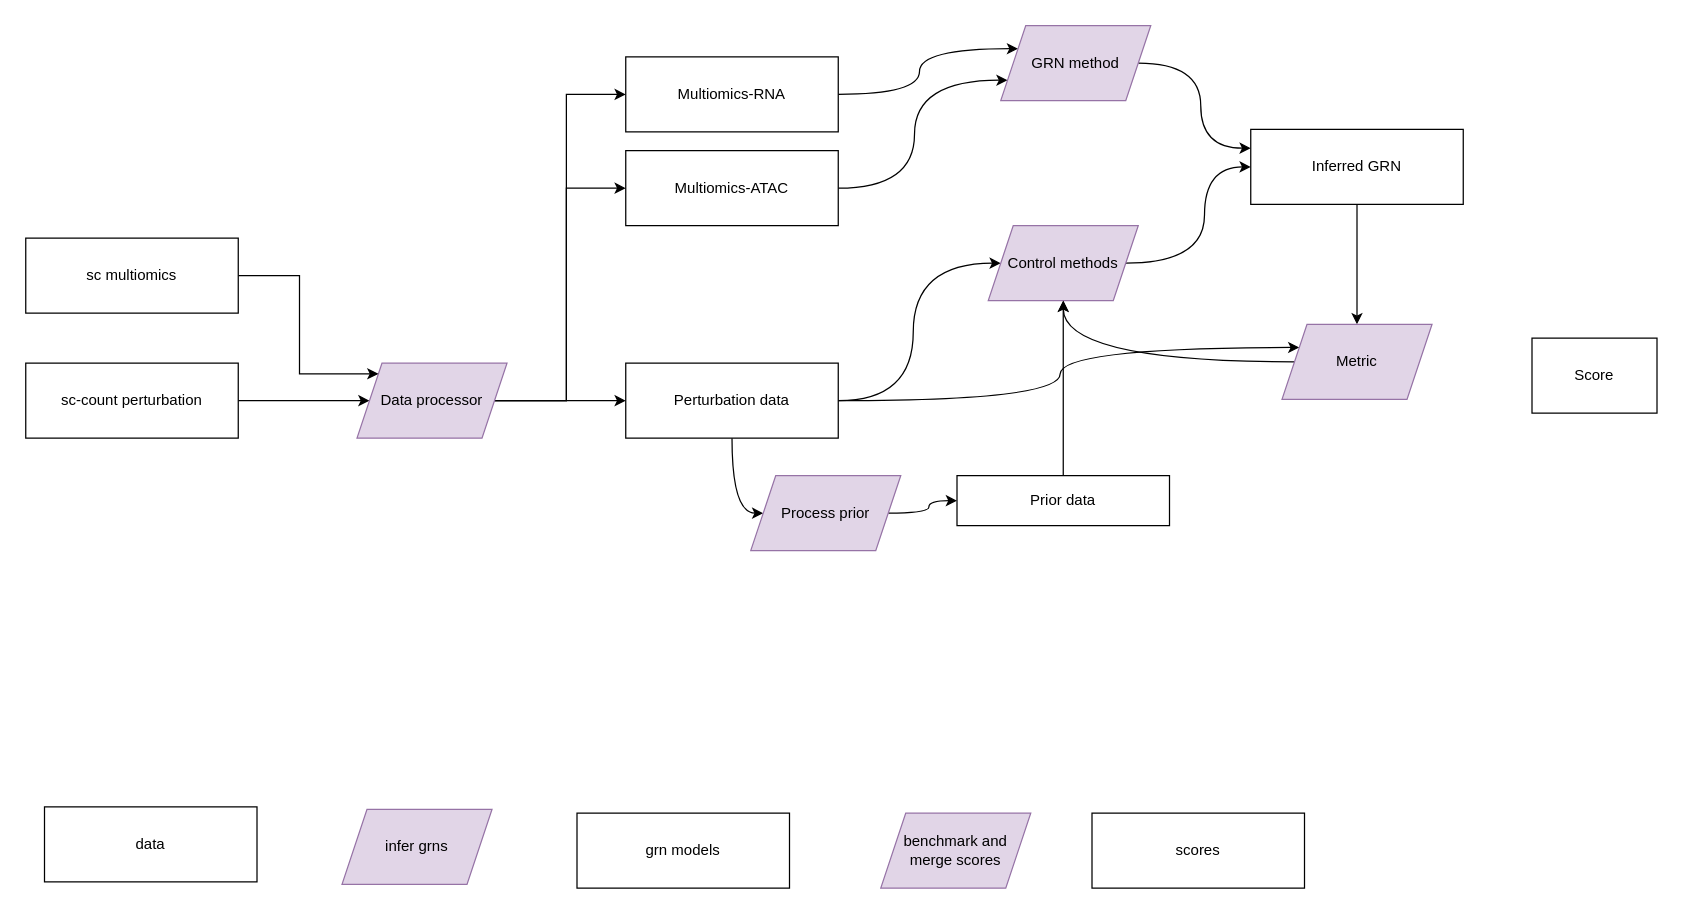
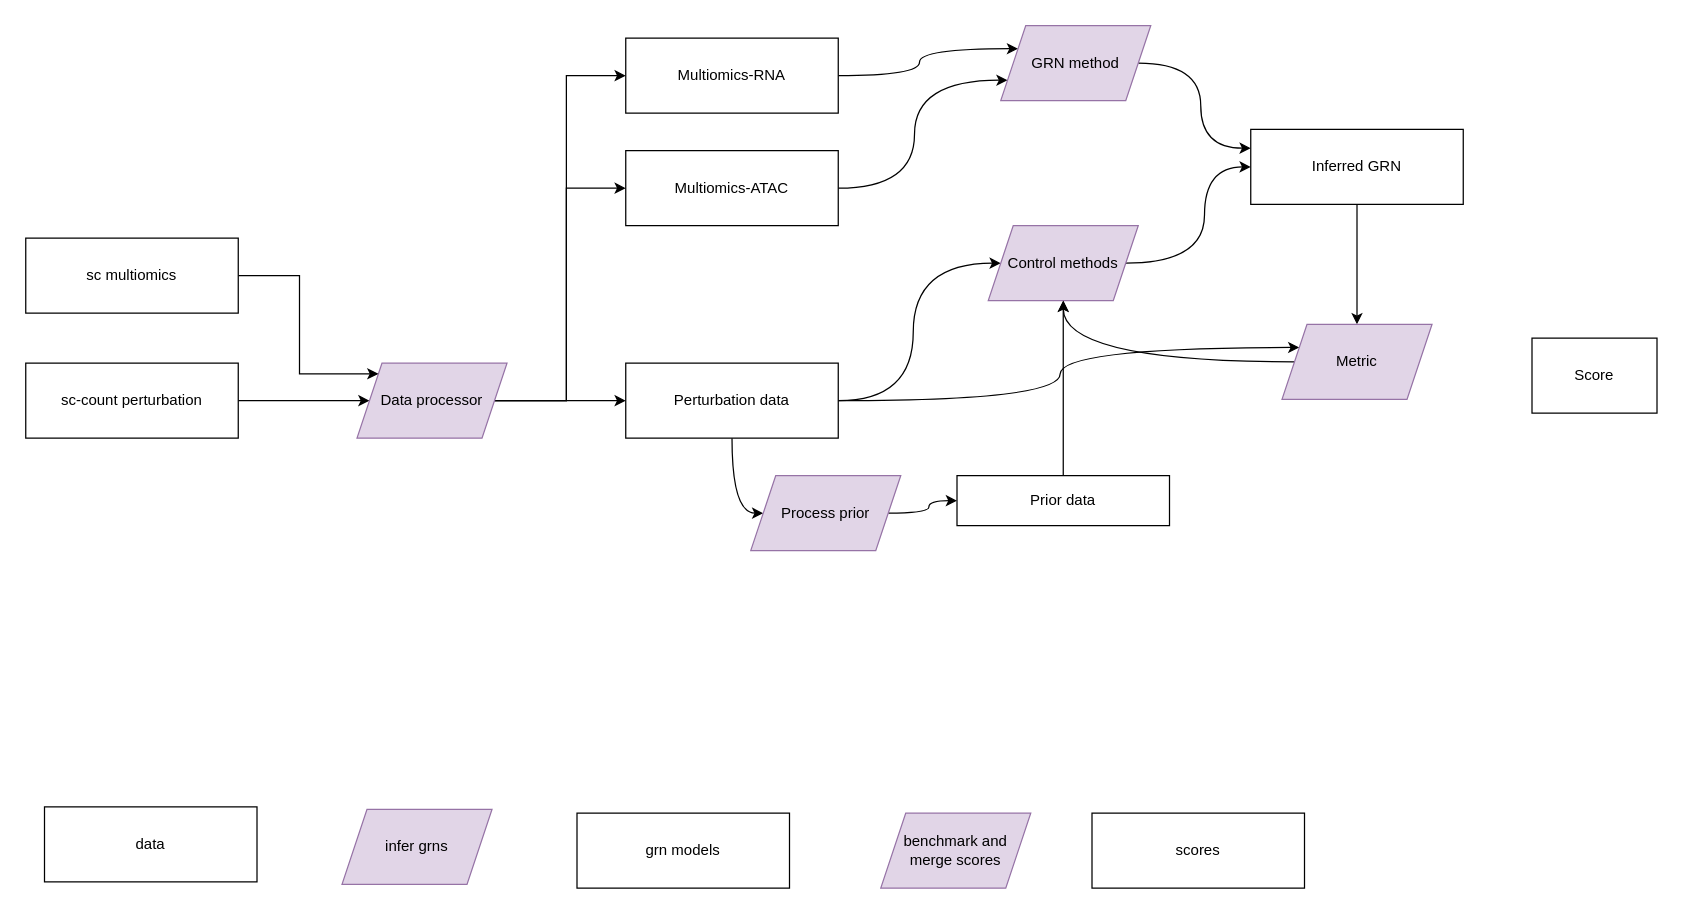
node "Multiomics-RNA": moved (732, 94) -> (732, 76)
